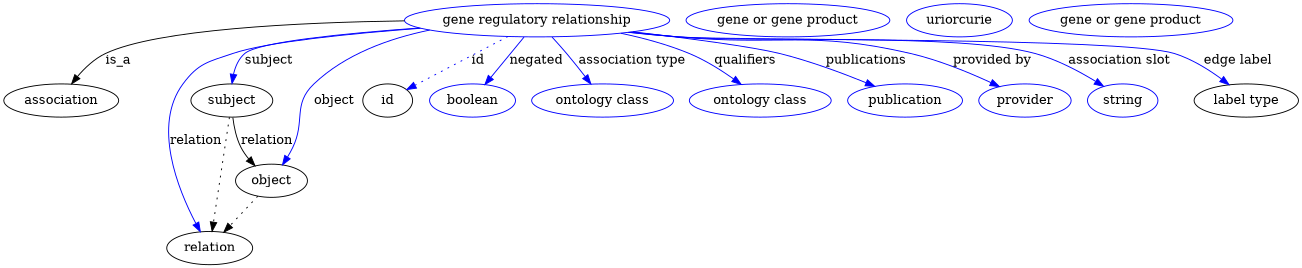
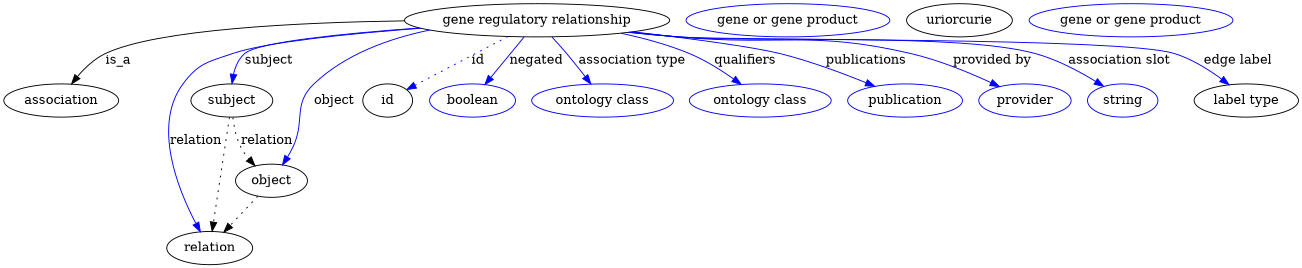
node "gene regulatory relationship": color blue -> black
node "uriorcurie": color blue -> black
edge "subject" -> "object": style solid -> dotted
